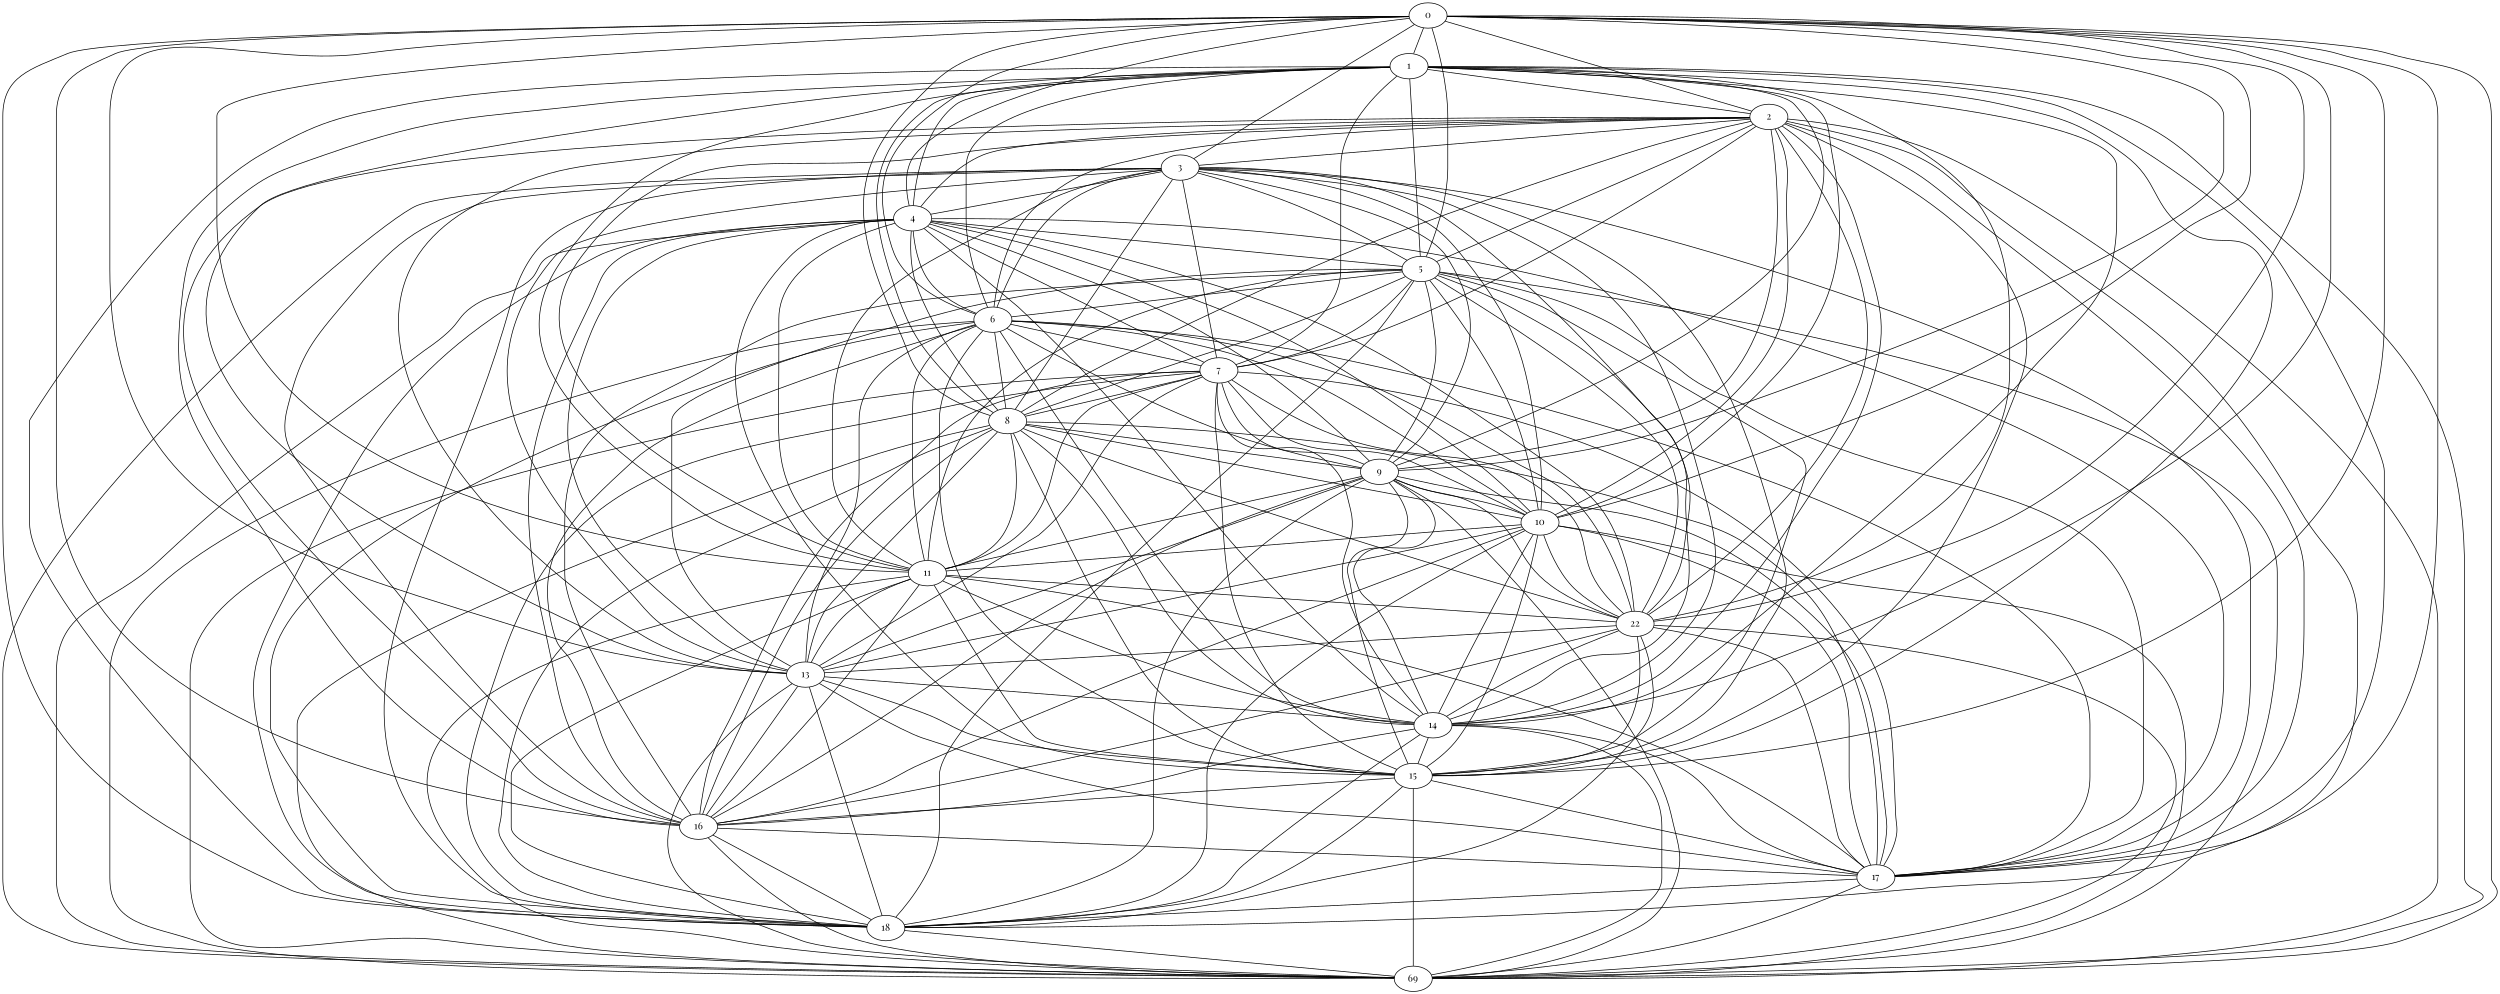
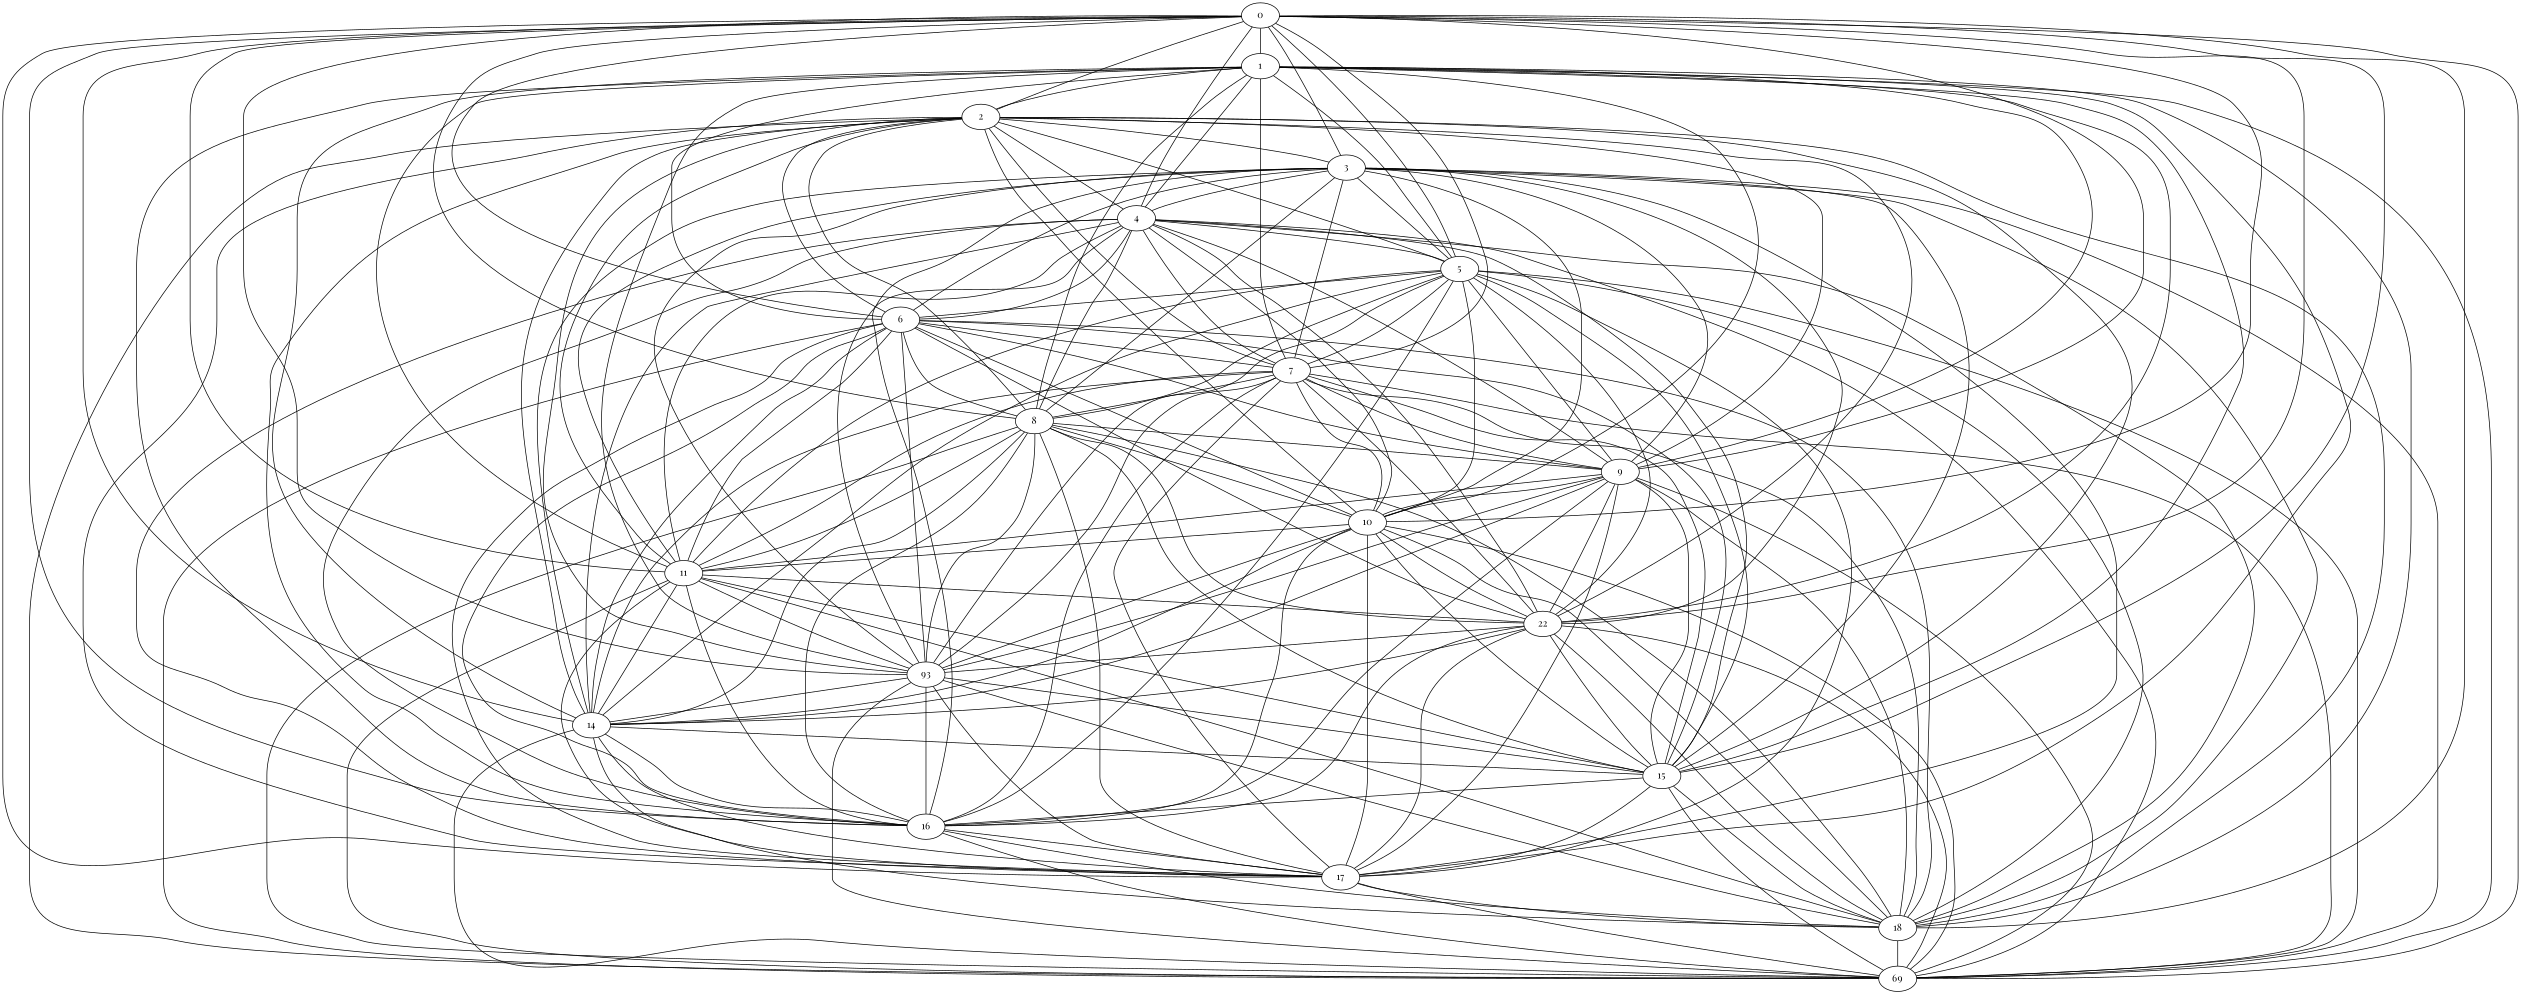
edge "0" -- "7": added
node "13": label "13" -> "93"
